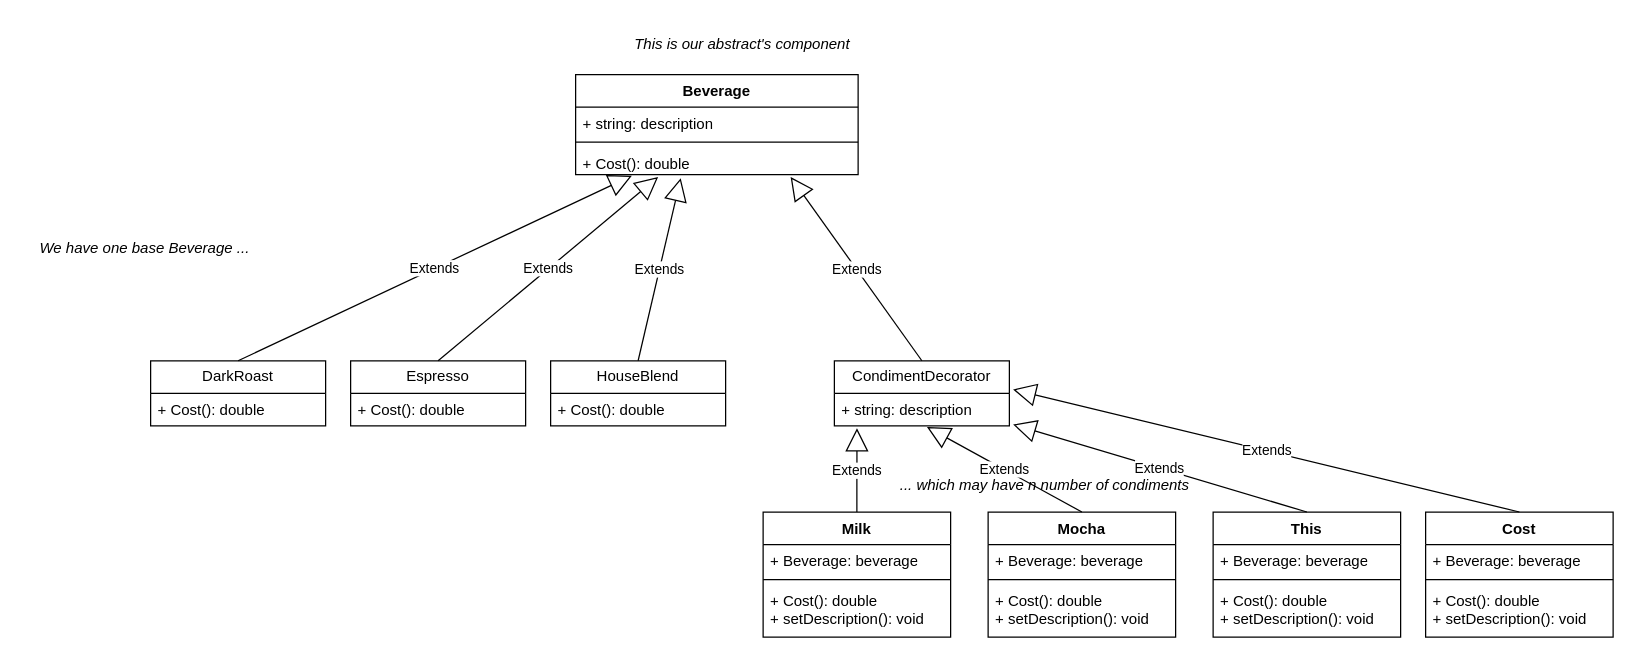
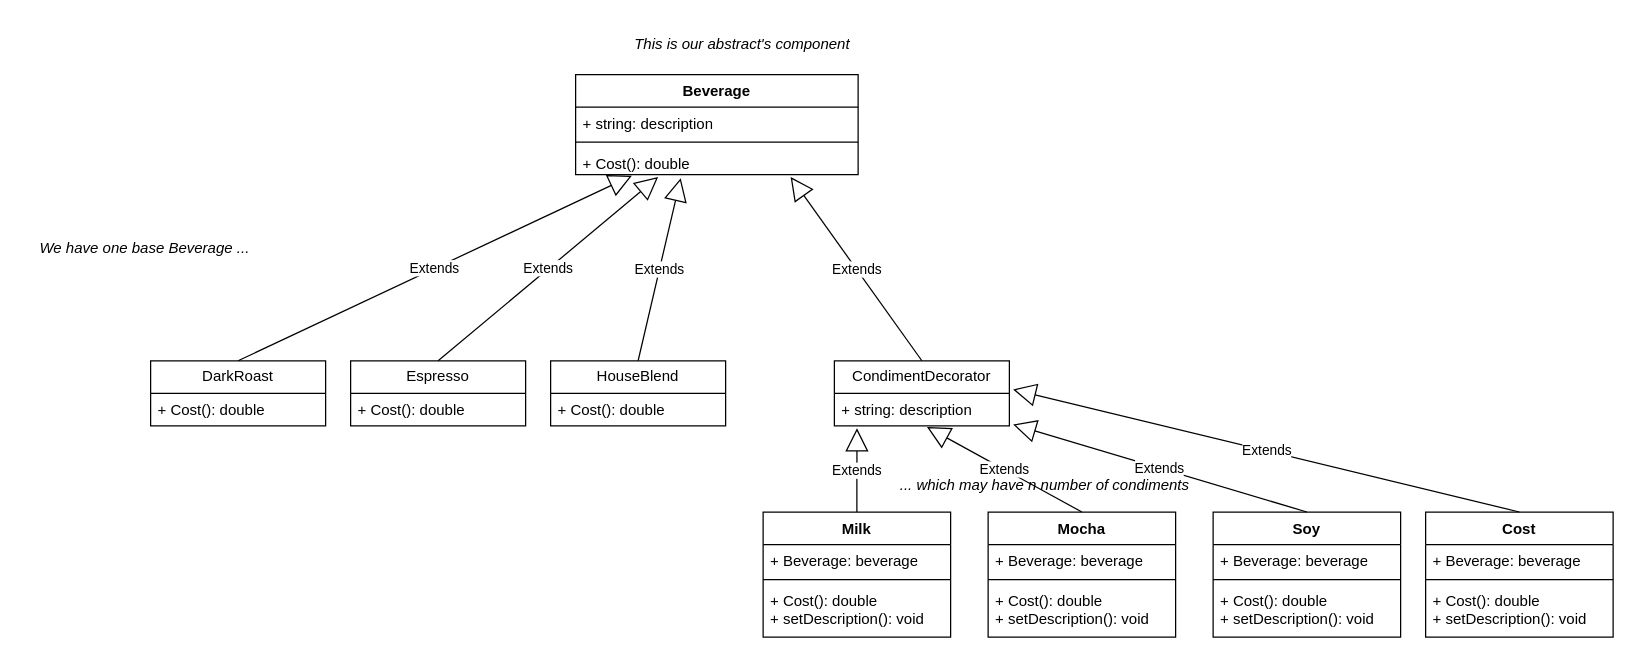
node "This": label "This" -> "Soy"
